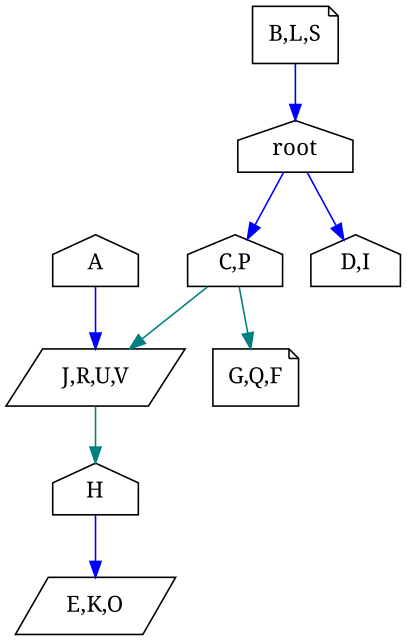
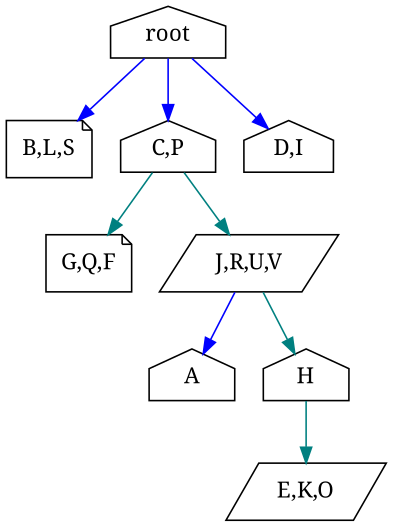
edge "B,L,S" -> "root": reversed
edge "A" -> "J,R,U,V": reversed
edge "H" -> "E,K,O": color blue -> teal
